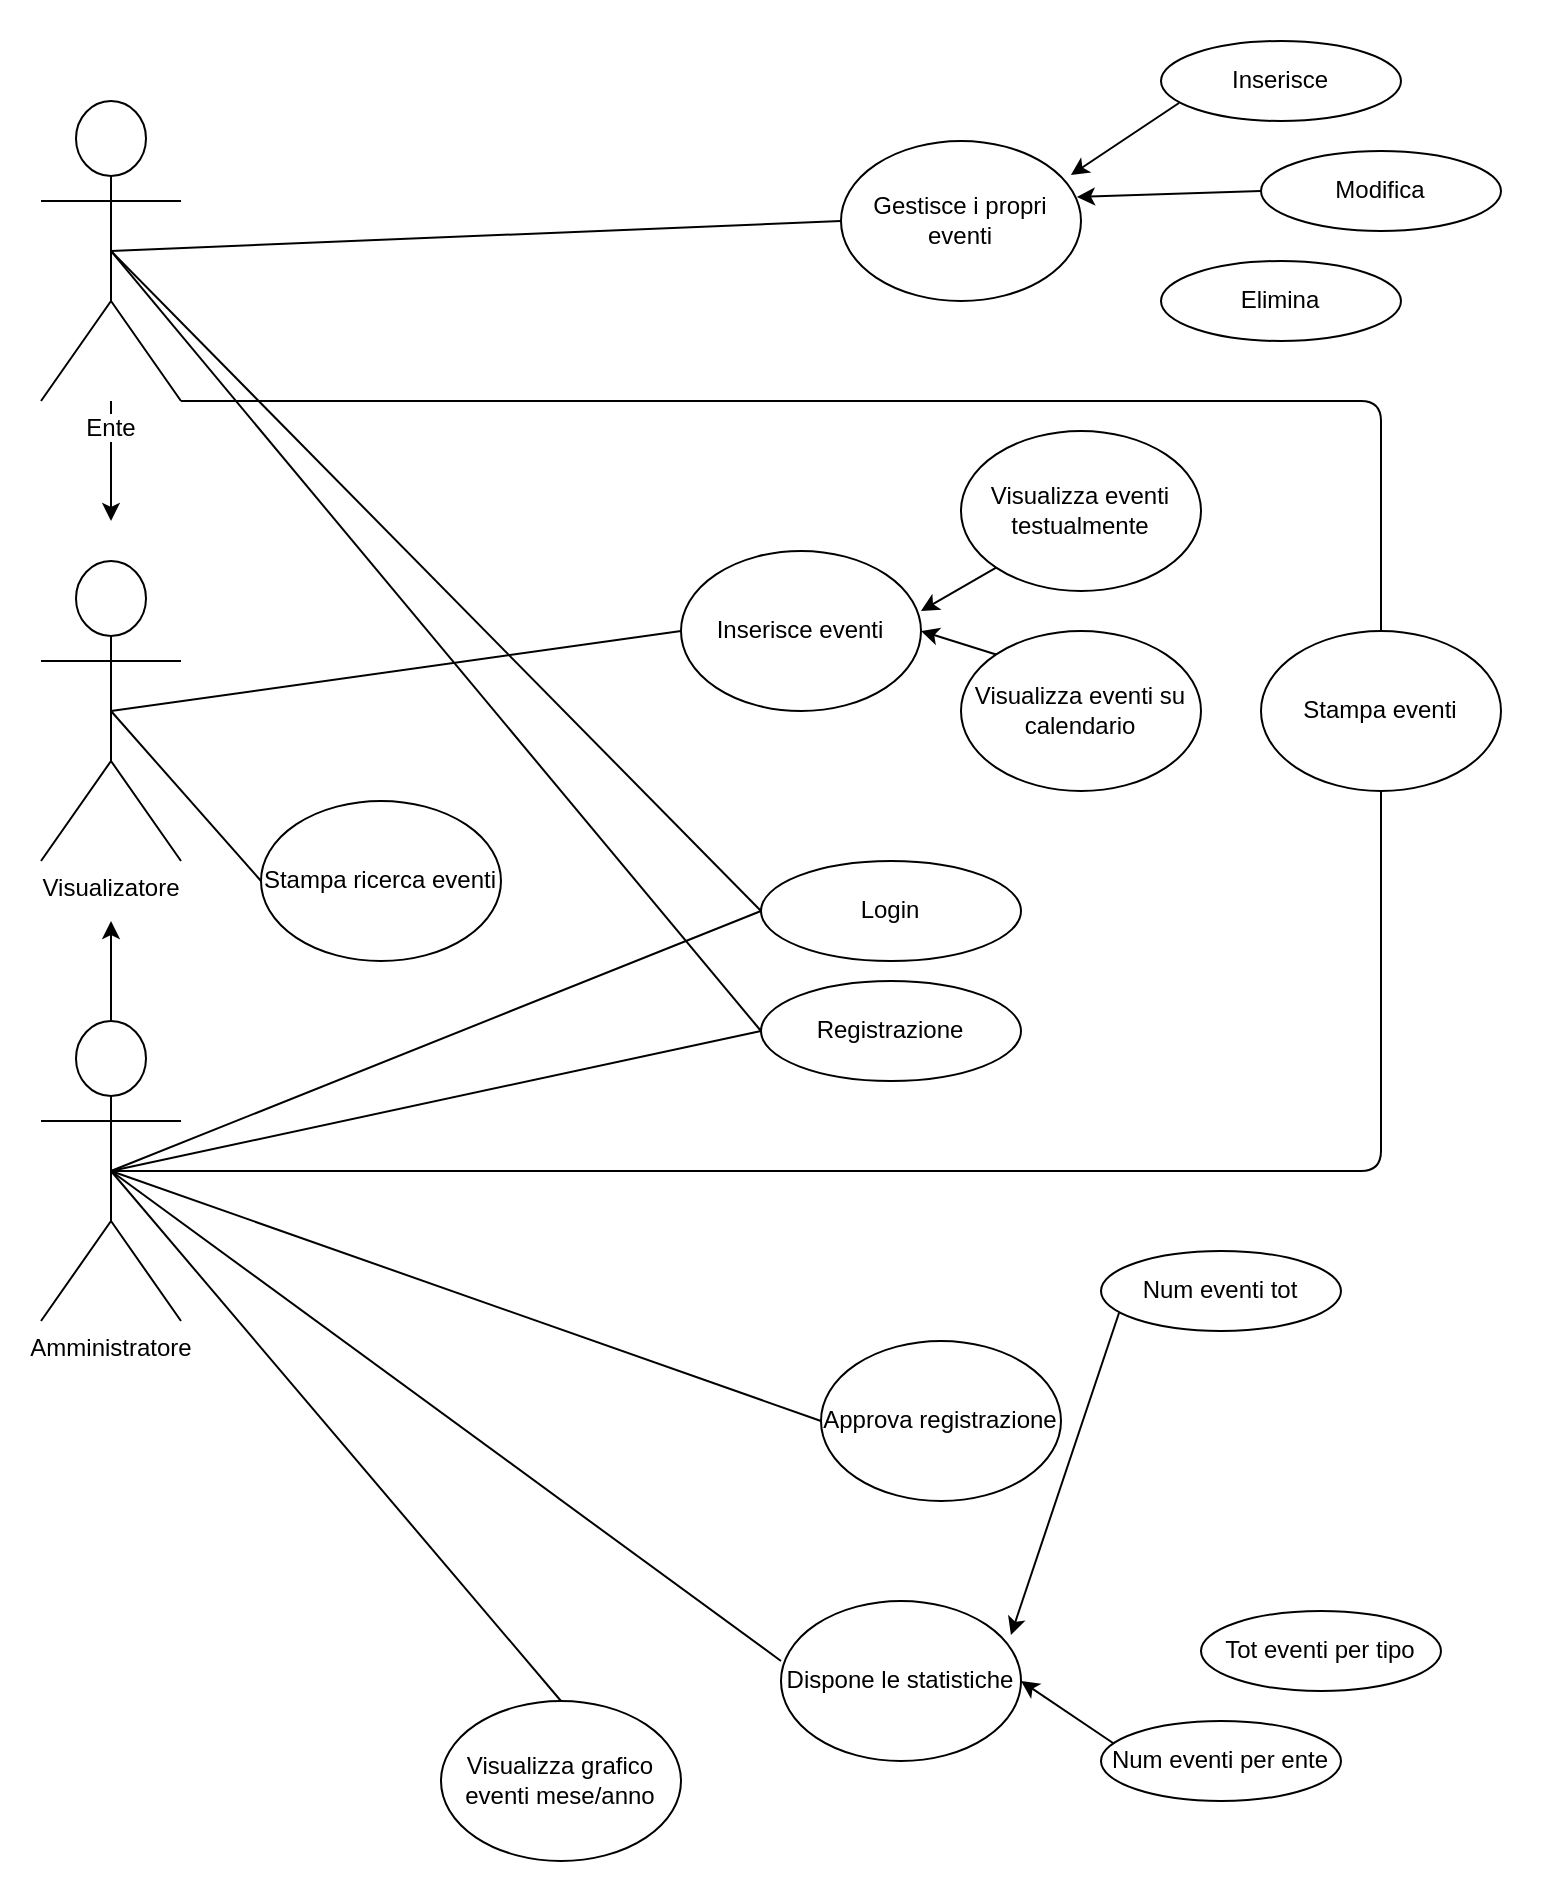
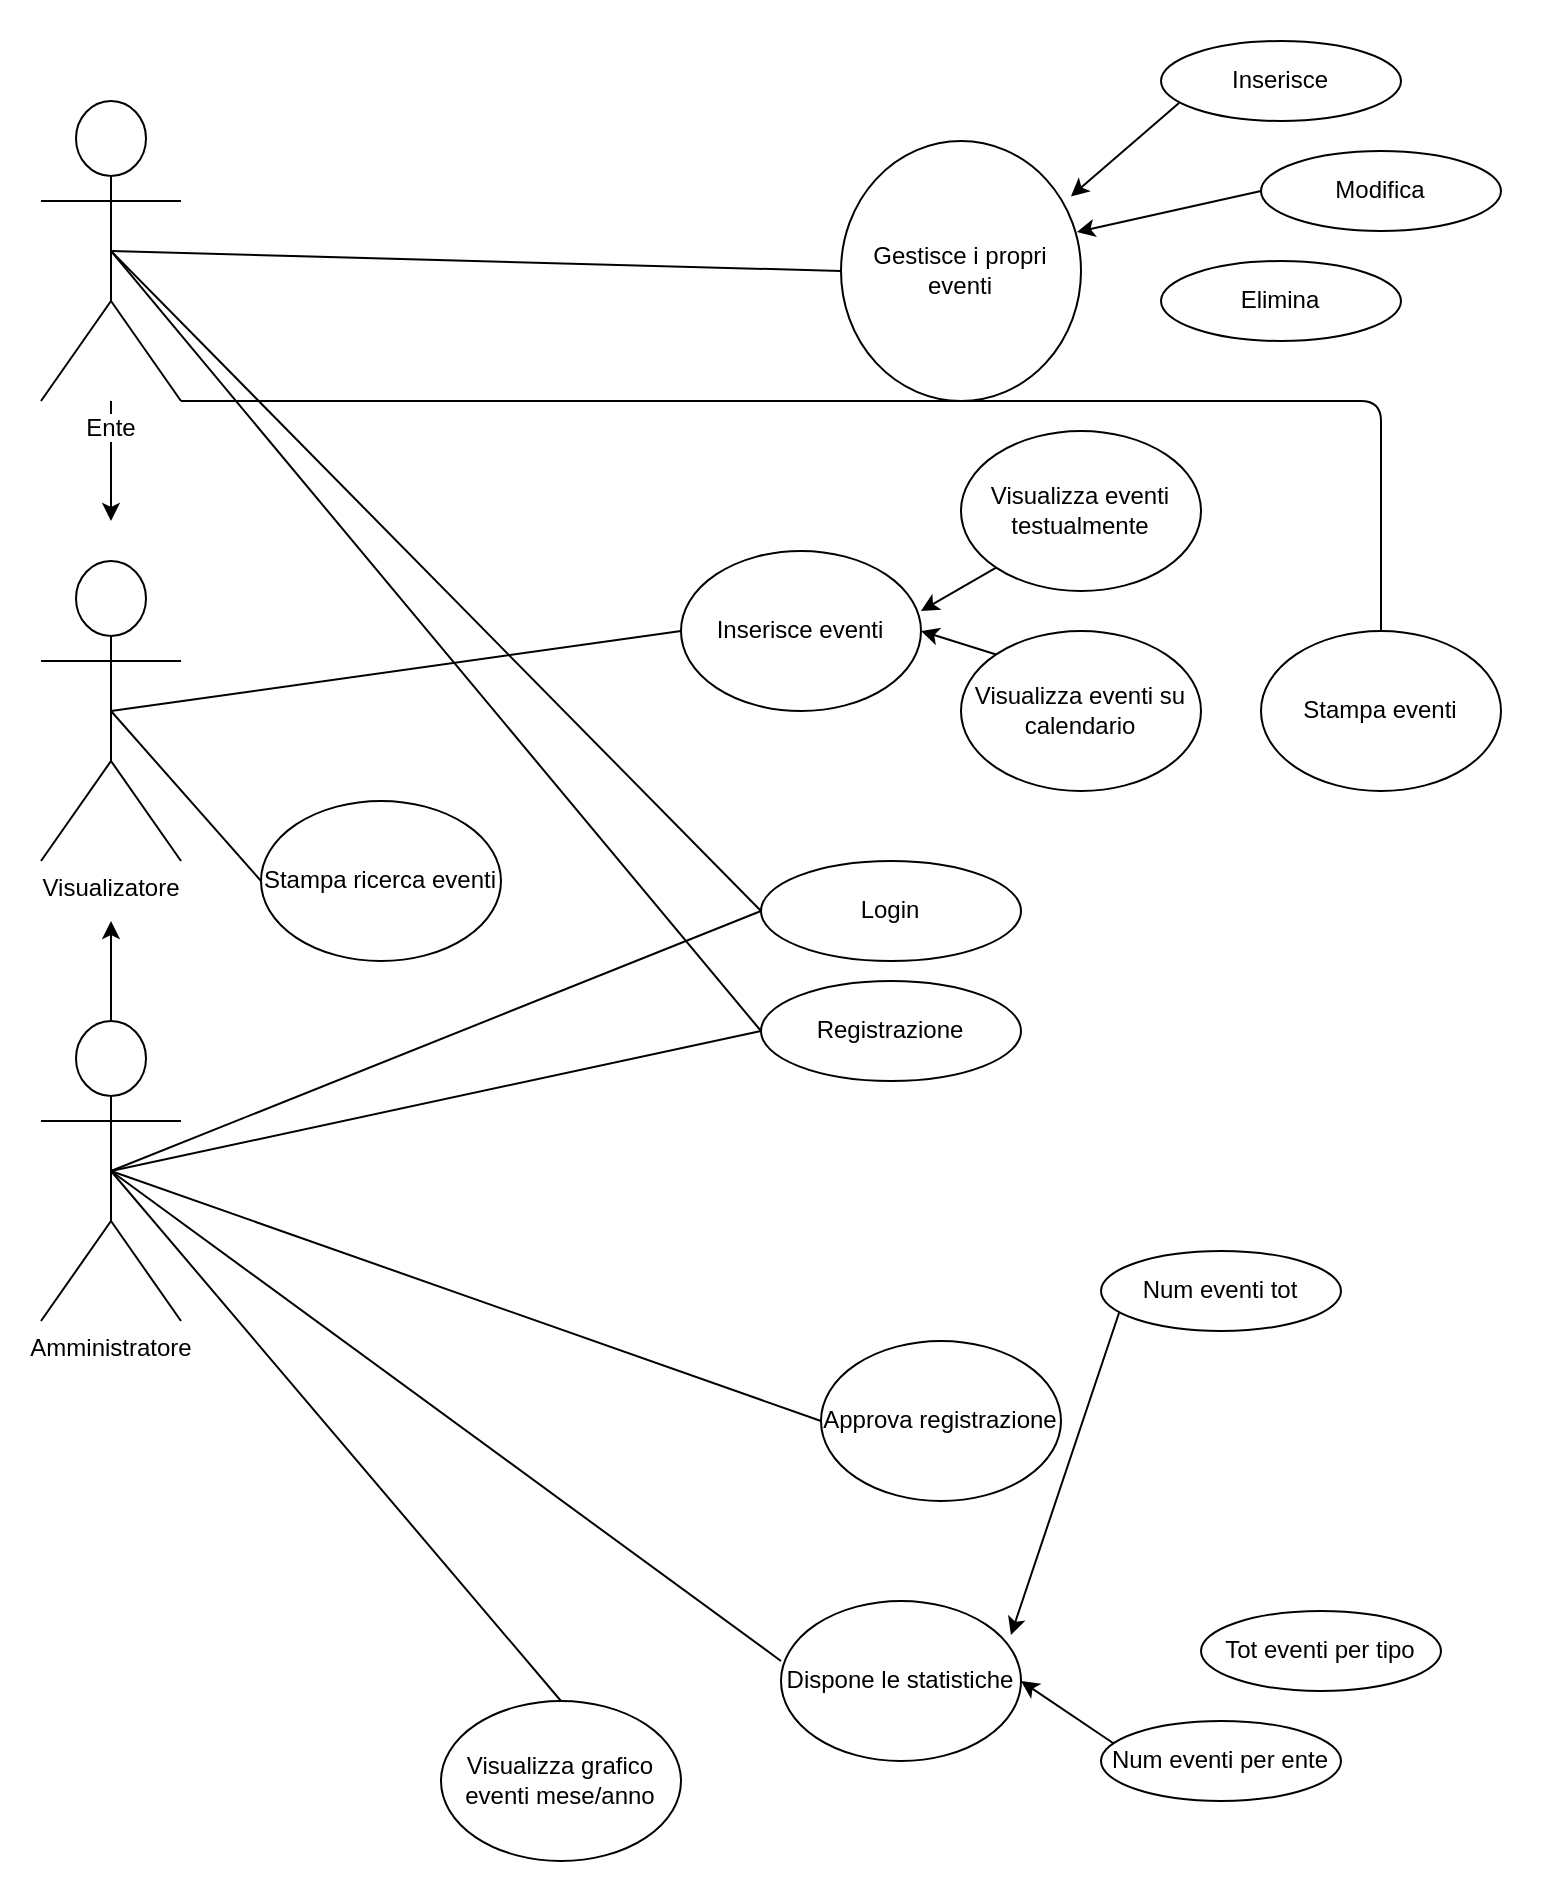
node "Gestisce i propri eventi": size 240x160 -> 240x260
edge "Stampa eventi" -- "Amministratore": removed
